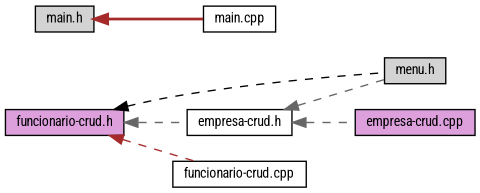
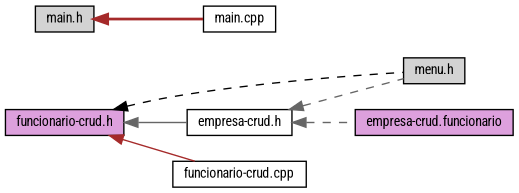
edge "empresa-crud.h" -> "funcionario-crud.h": style dashed -> solid
node "empresa-crud.cpp": label "empresa-crud.cpp" -> "empresa-crud.funcionario"
edge "funcionario-crud.cpp" -> "funcionario-crud.h": style dashed -> solid
